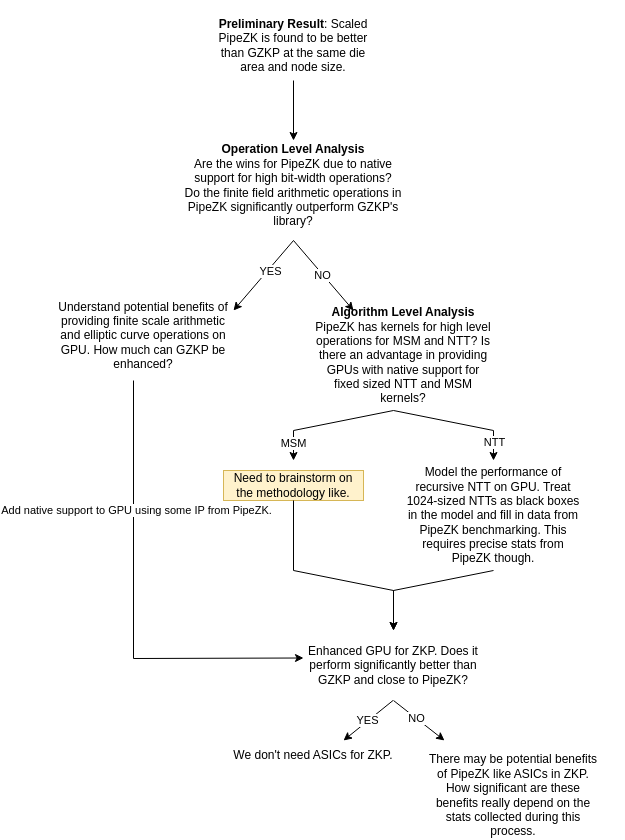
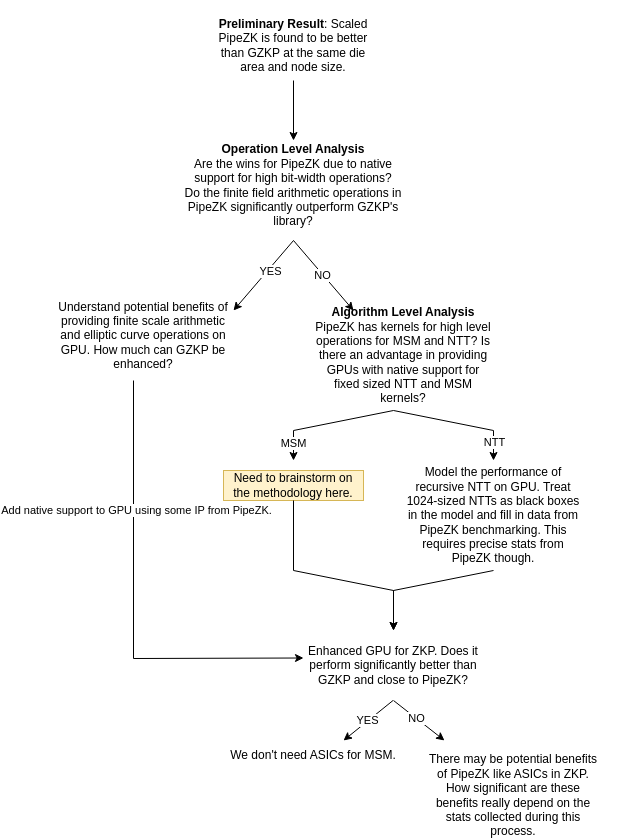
node "Need to brainstorm on the methodology like.": label "Need to brainstorm on the methodology like." -> "Need to brainstorm on the methodology here."
node "We don't need ASICs for ZKP.": label "We don't need ASICs for ZKP." -> "We don't need ASICs for MSM."
